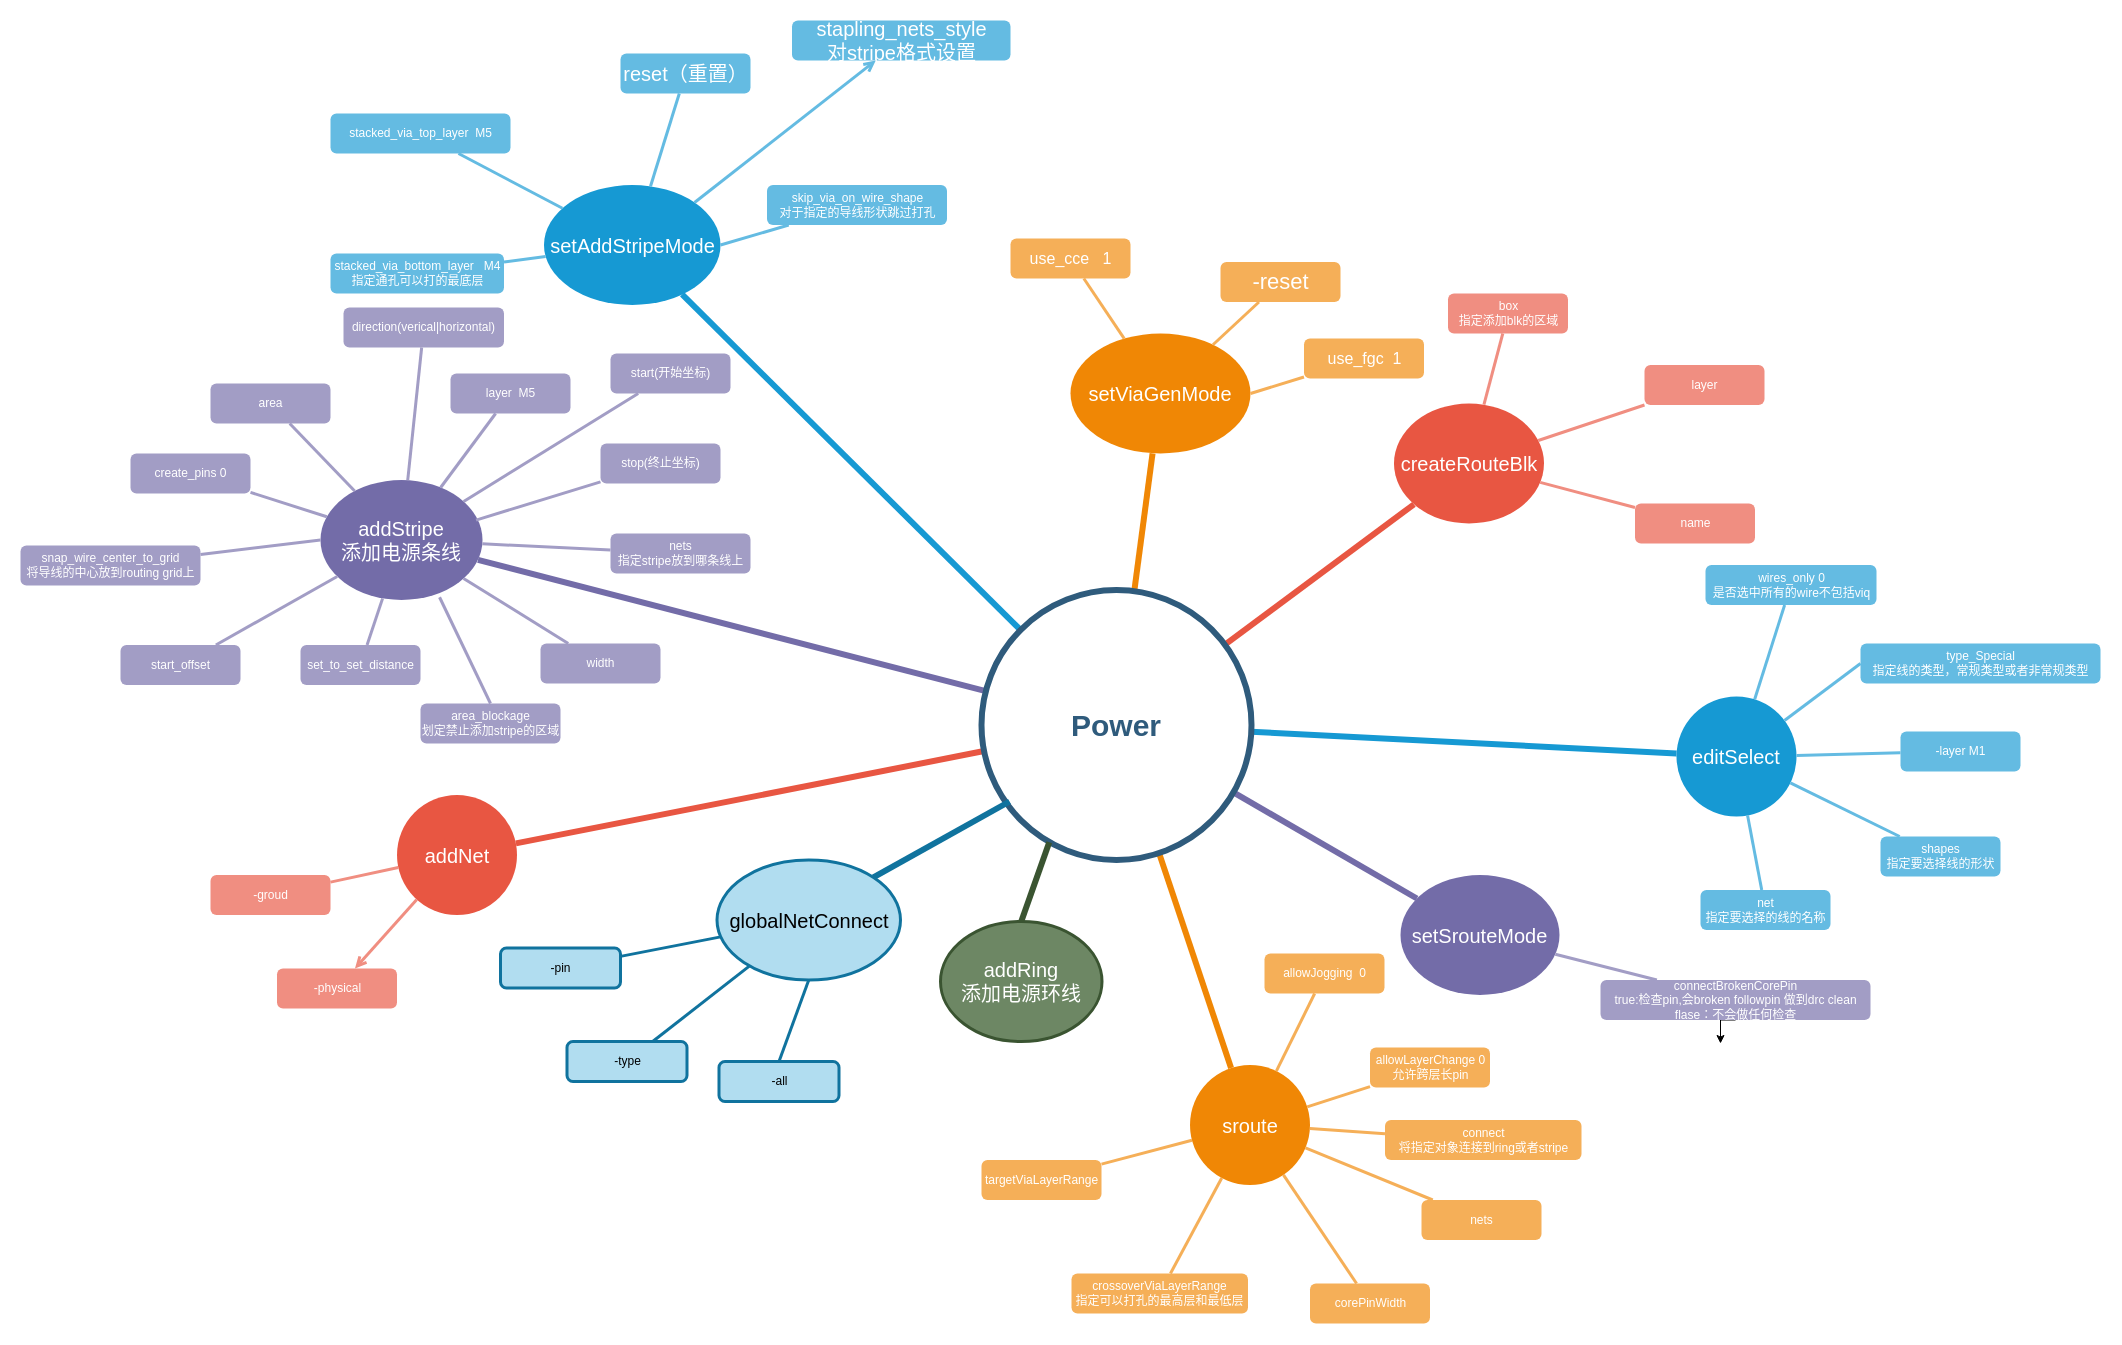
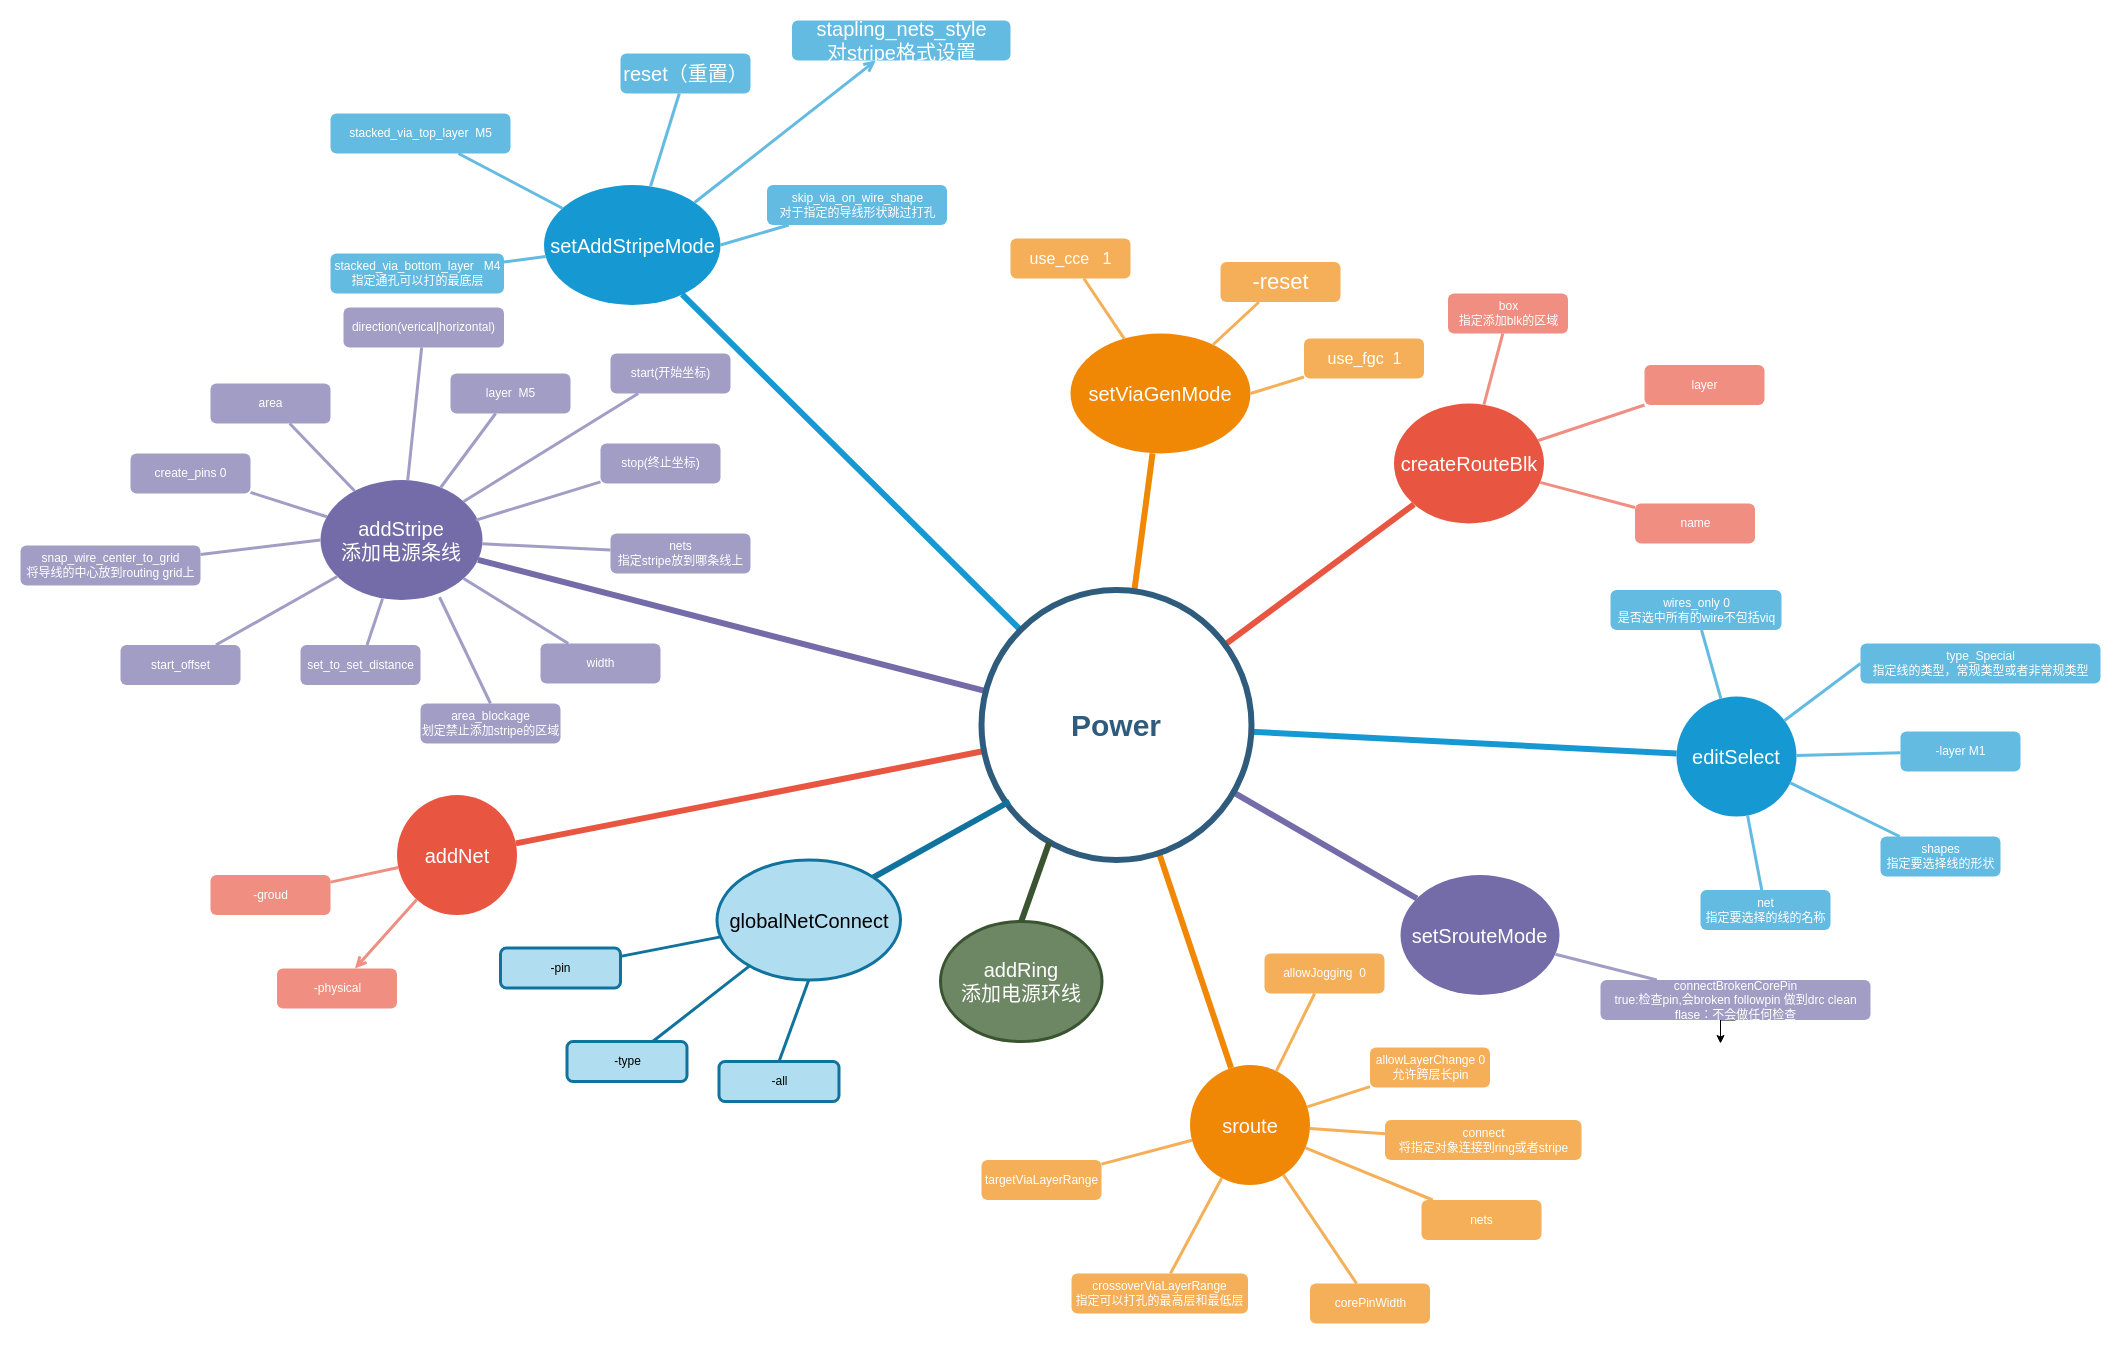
node "wires_only 0 是否选中所有的wire不包括viq": moved (1791, 585) -> (1696, 610)
